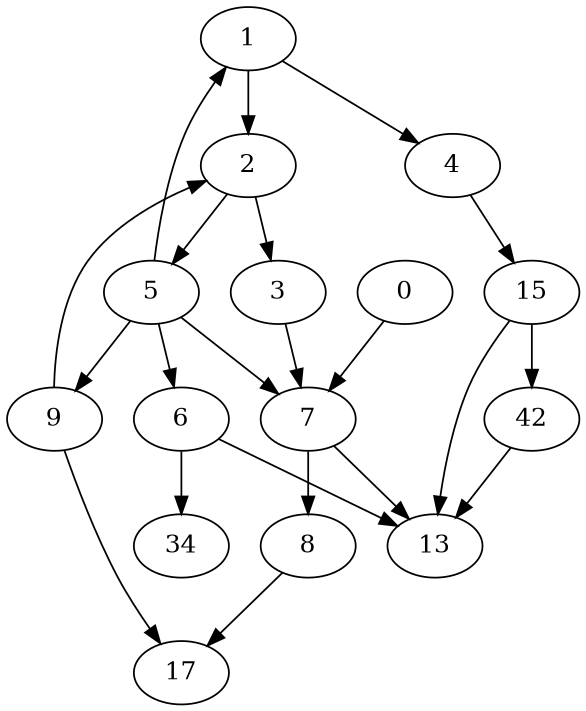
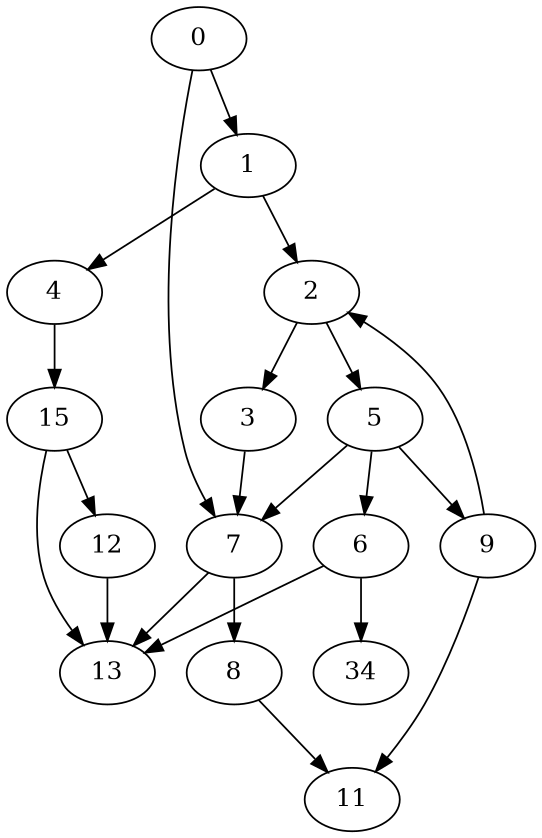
edge "5" -> "1": now "0" -> "1"
node "42": label "42" -> "12"
node "17": label "17" -> "11"
